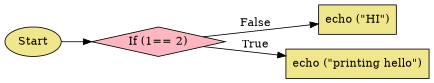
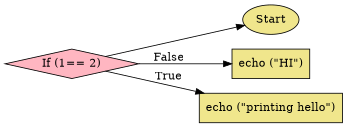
edge "Start" -> "If (1== 2)": reversed
